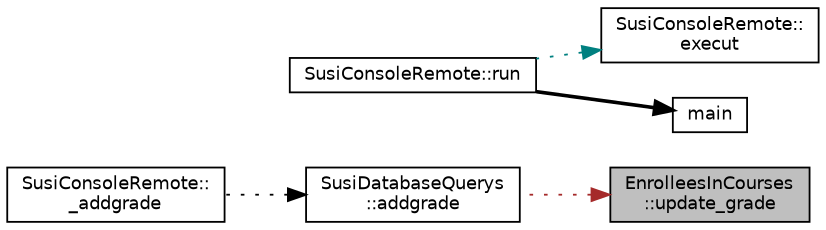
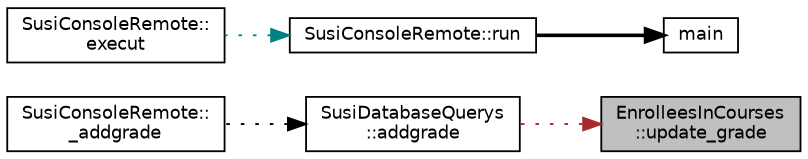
edge "SusiConsoleRemote::run" -> "SusiConsoleRemote:: execut": reversed
